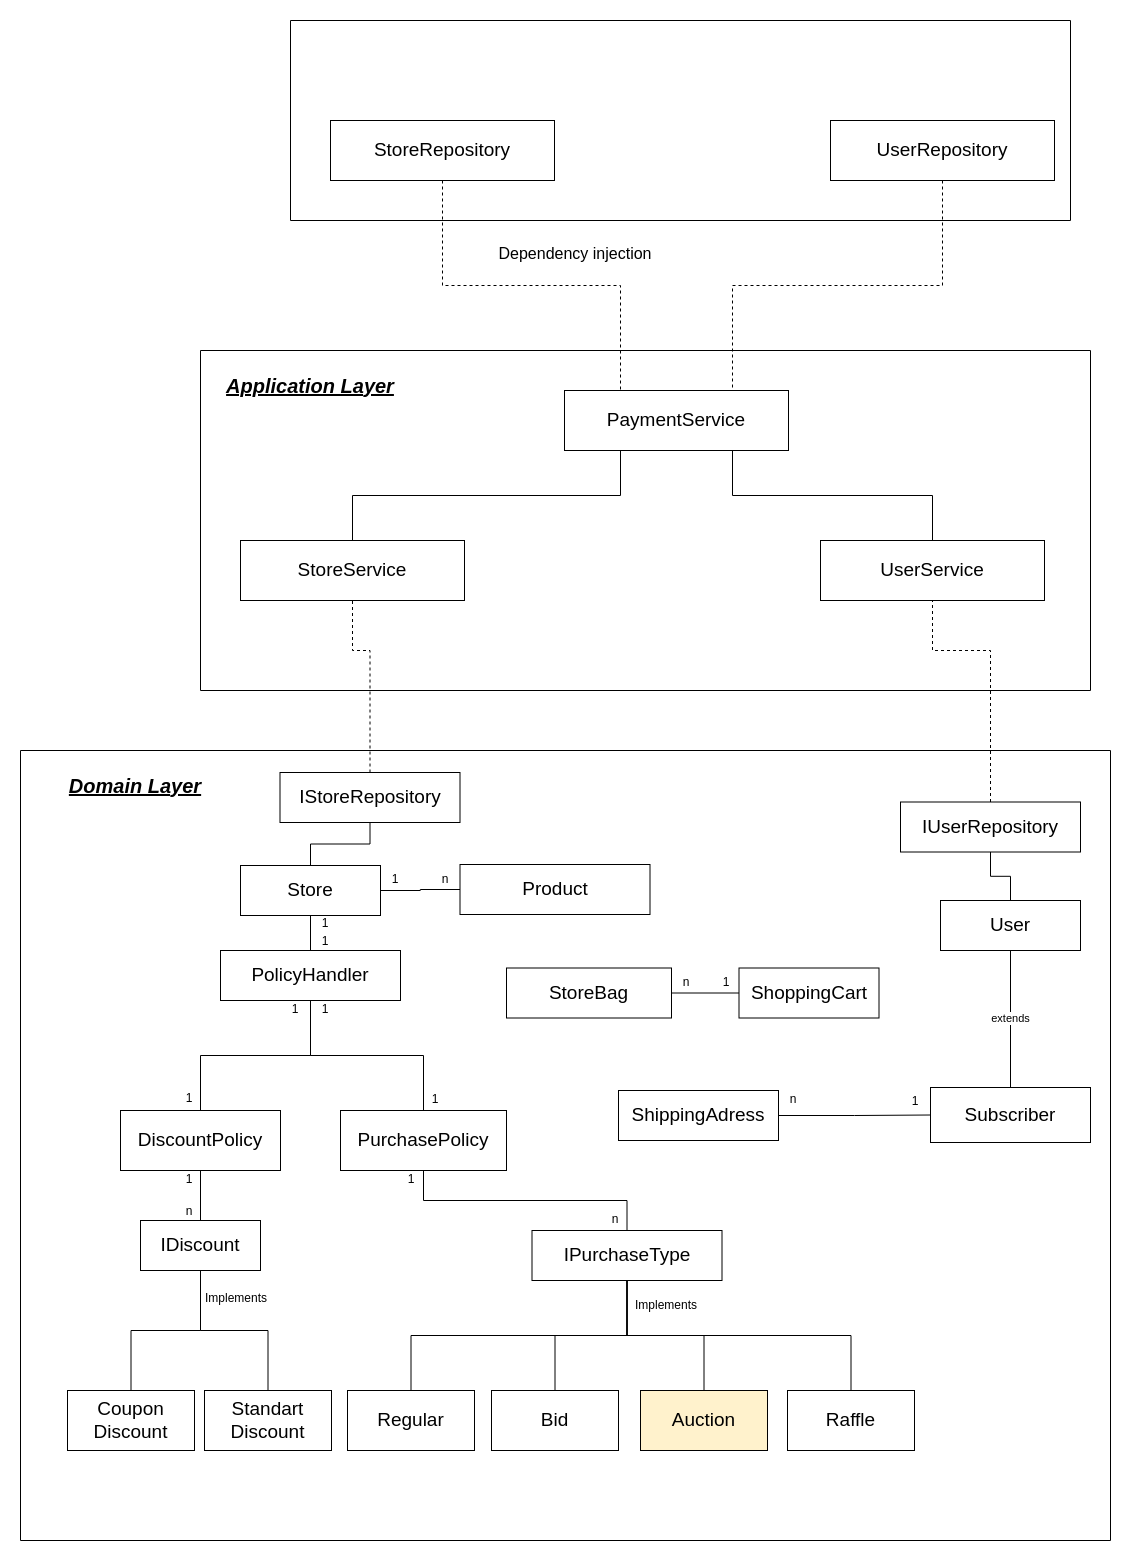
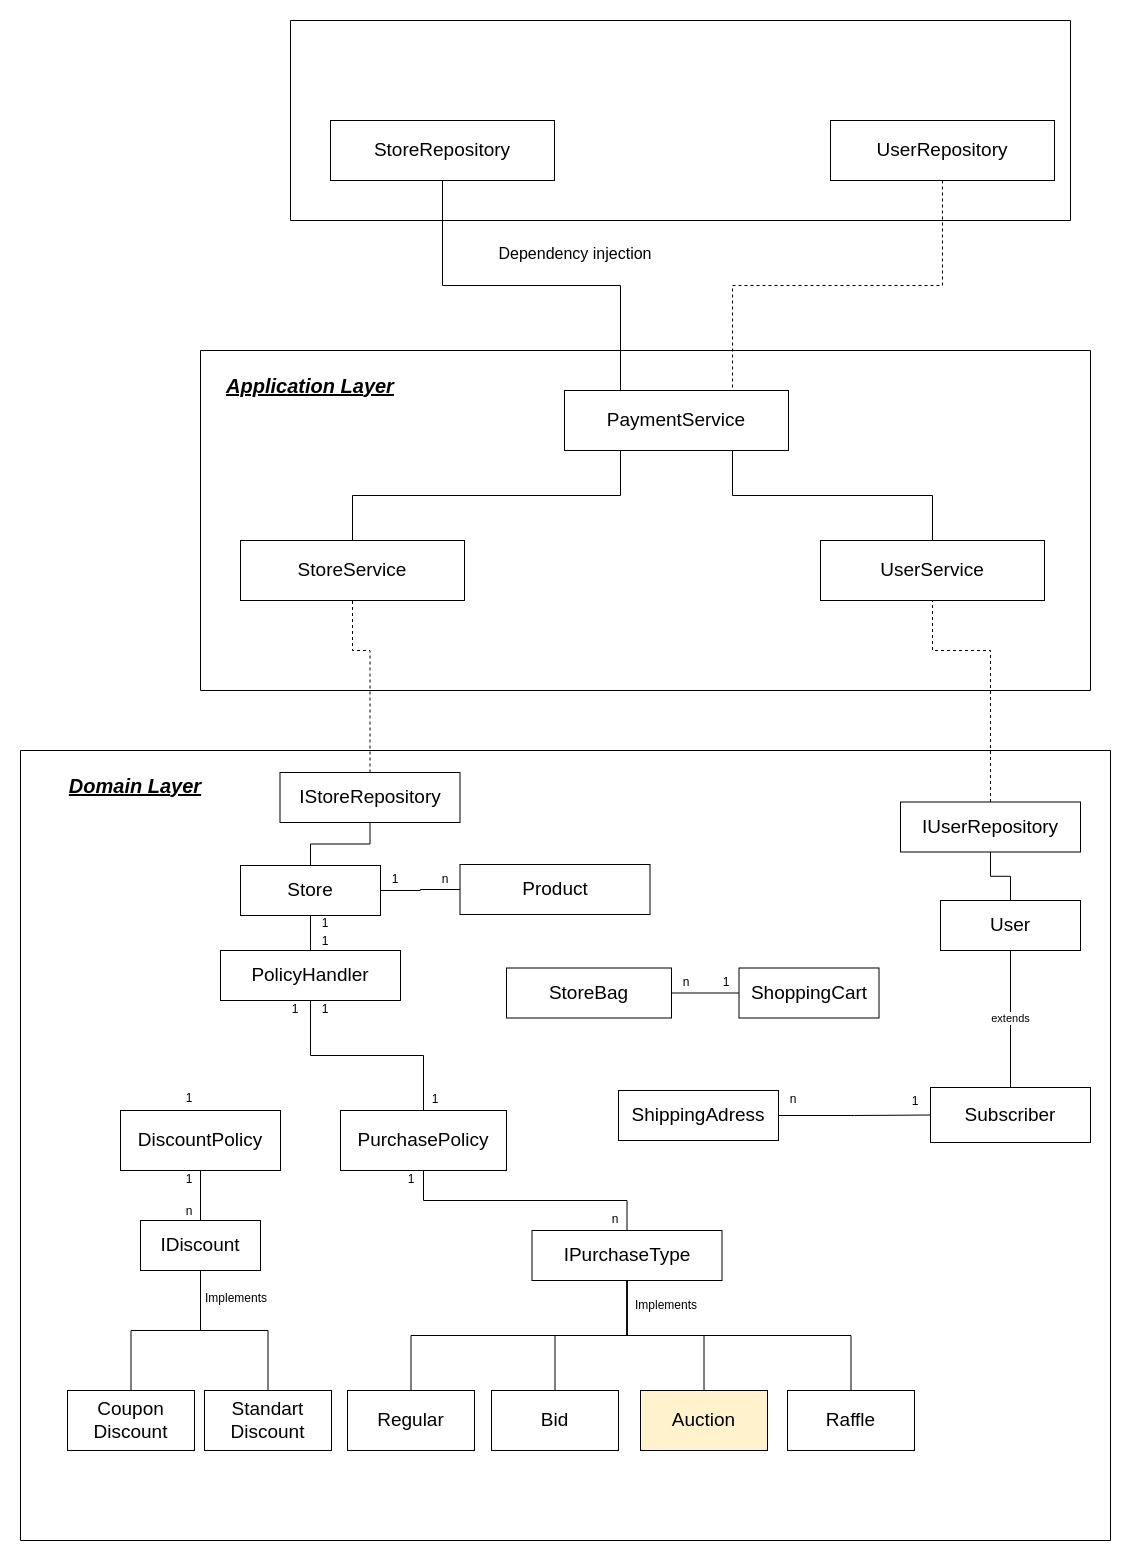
edge "StoreRepository" -- "PaymentService": style dashed -> solid
edge "PolicyHandler" -- "DiscountPolicy": removed
